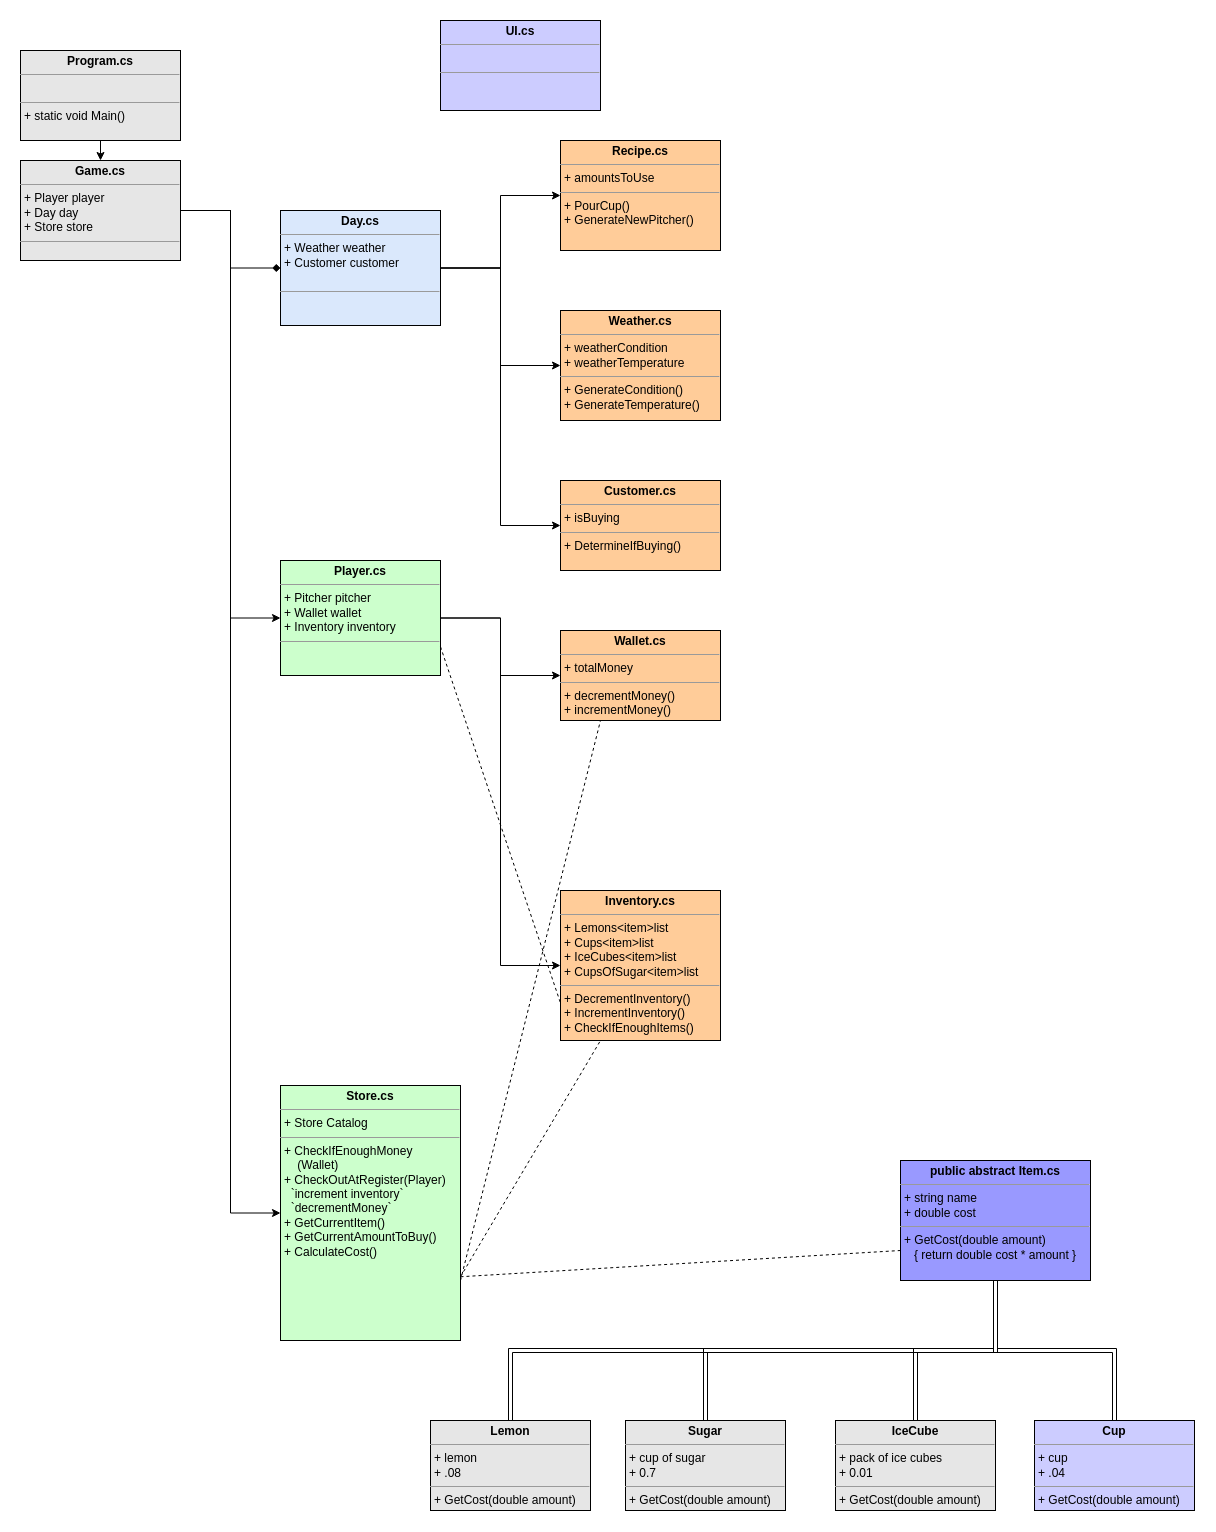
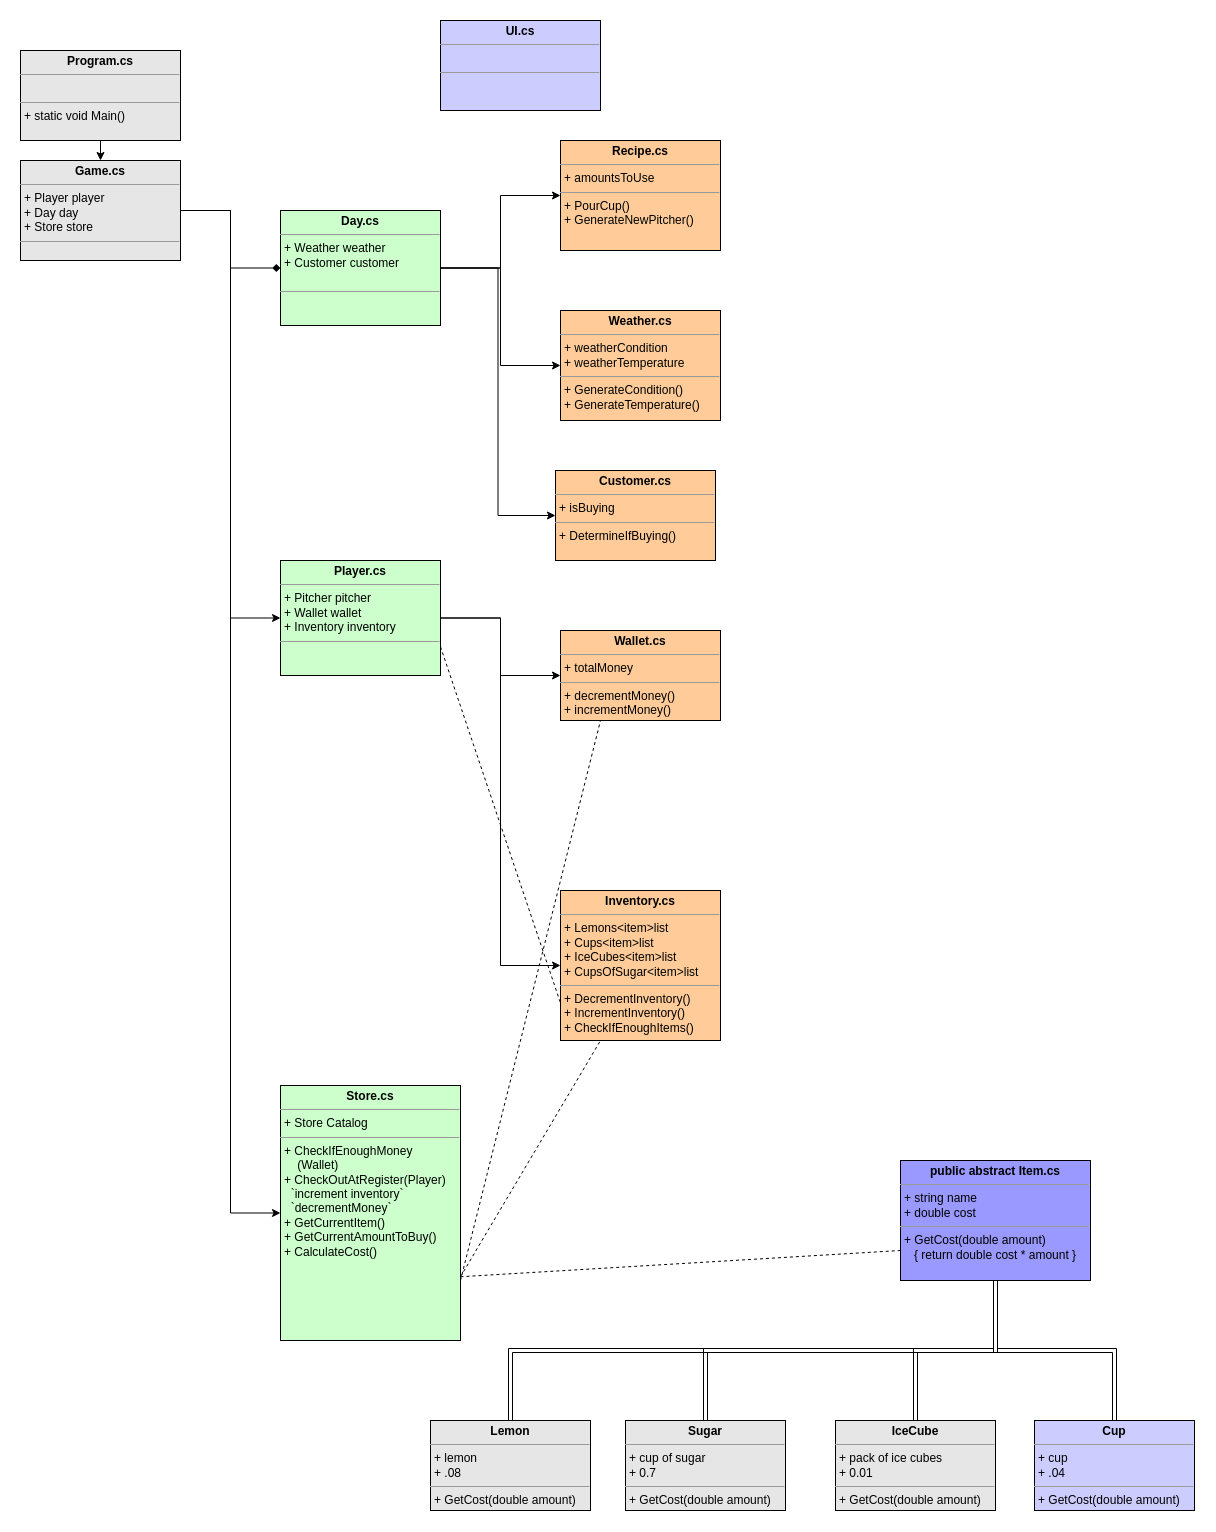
node "Day.cs + Weather weather + Customer customer": fillcolor #dae8fc -> #ccffcc
node "Customer.cs + isBuying + DetermineIfBuying()": moved (641, 526) -> (636, 516)
